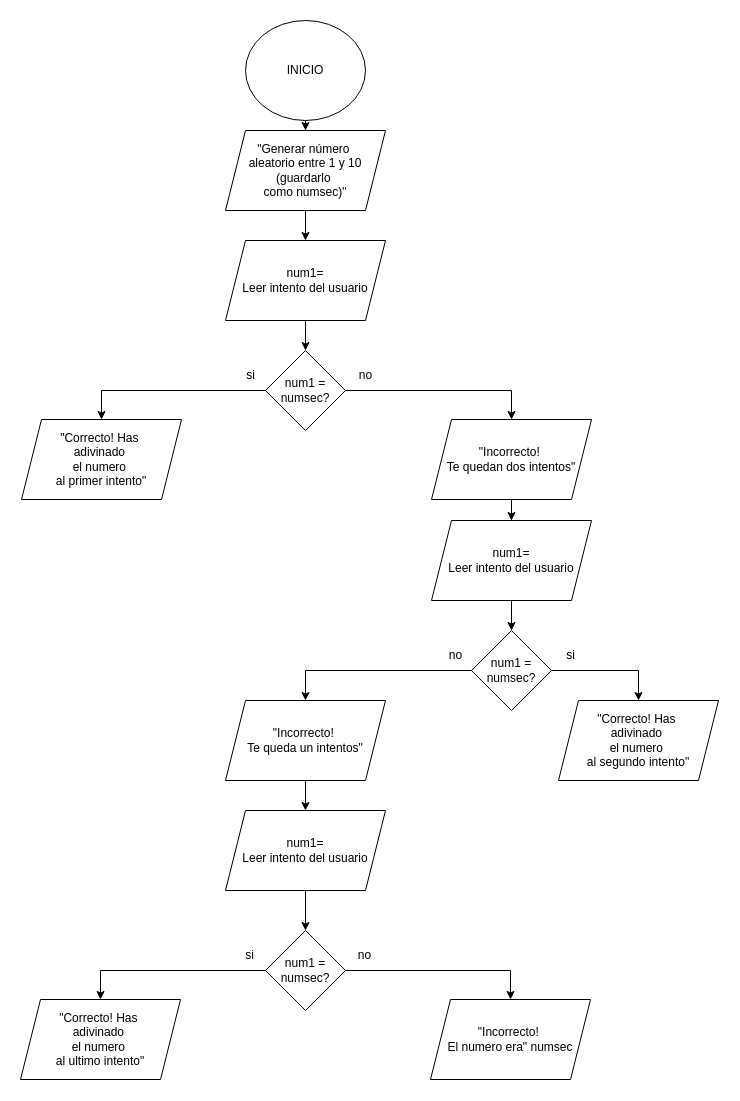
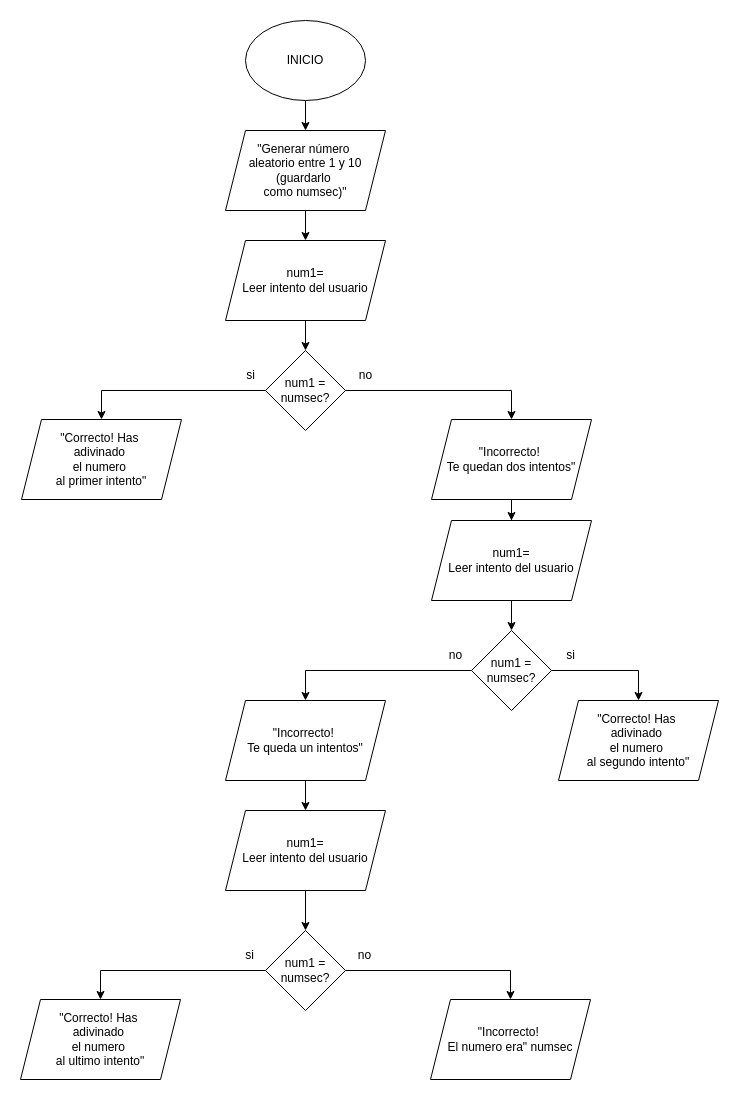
node "INICIO": size 120x100 -> 120x80
